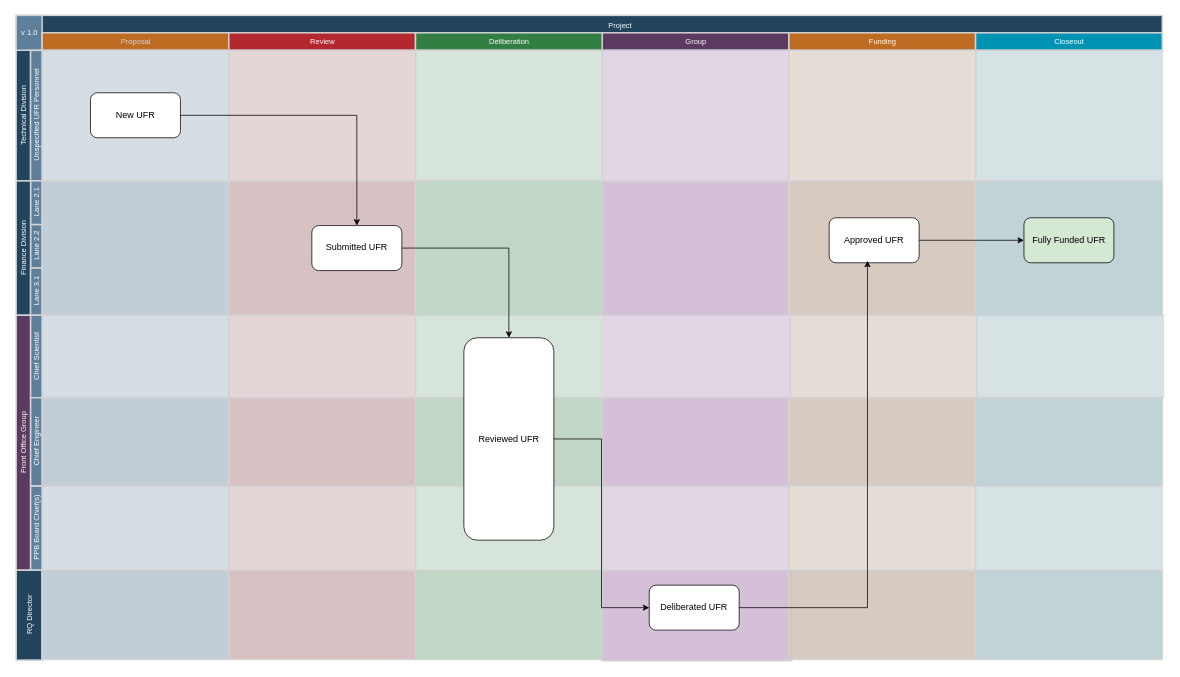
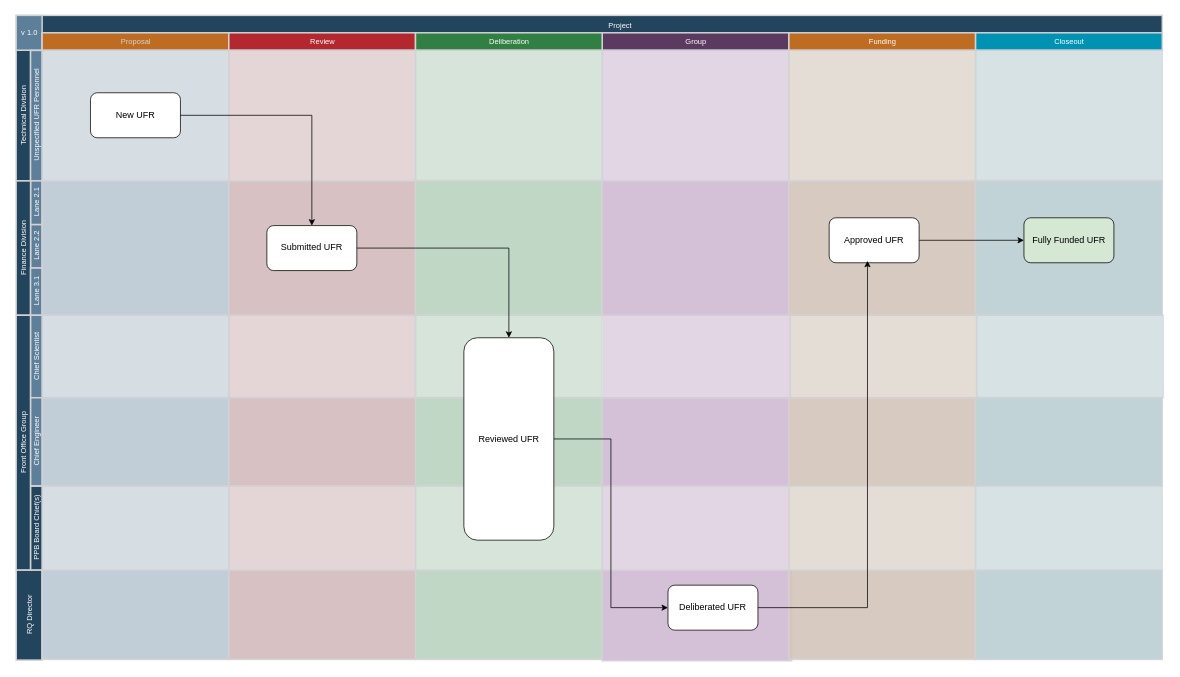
node "Submitted UFR": moved (357, 248) -> (312, 248)
node "Front Office Group": fillcolor #5a3a5e -> #23445d
node "PPB Board Chief(s)": fillcolor #5d7f99 -> #23445d
node "Deliberated UFR": moved (694, 608) -> (713, 608)
